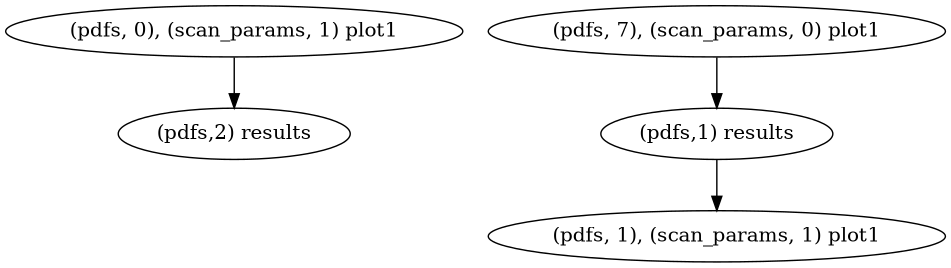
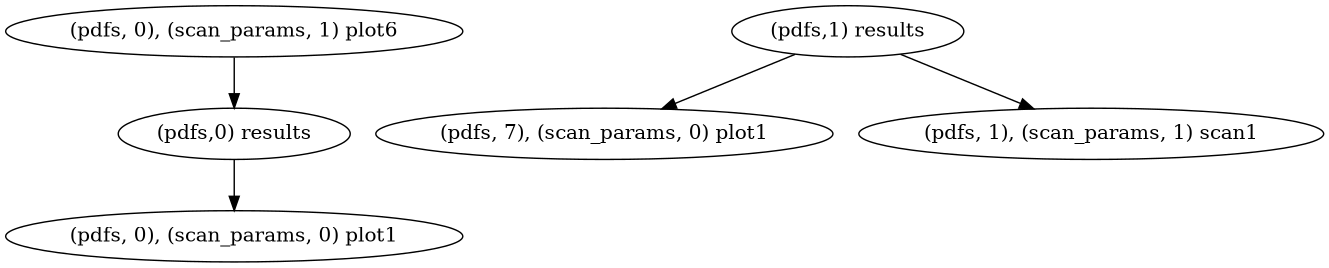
node "(pdfs, 0), (scan_params, 1) plot1": label "(pdfs, 0), (scan_params, 1) plot1" -> "(pdfs, 0), (scan_params, 1) plot6"
edge "(pdfs, 7), (scan_params, 0) plot1" -> "(pdfs,1) results": reversed
node "(pdfs,2) results": label "(pdfs,2) results" -> "(pdfs,0) results"
node "(pdfs, 0), (scan_params, 0) plot1": added
node "(pdfs, 1), (scan_params, 1) plot1": label "(pdfs, 1), (scan_params, 1) plot1" -> "(pdfs, 1), (scan_params, 1) scan1"
